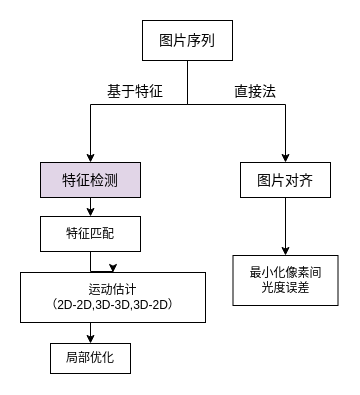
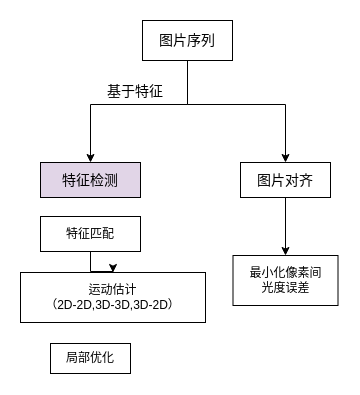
node "直接法": removed
edge "特征检测" -> "特征匹配": removed
edge "运动估计 （2D-2D,3D-3D,3D-2D）" -> "局部优化": removed
